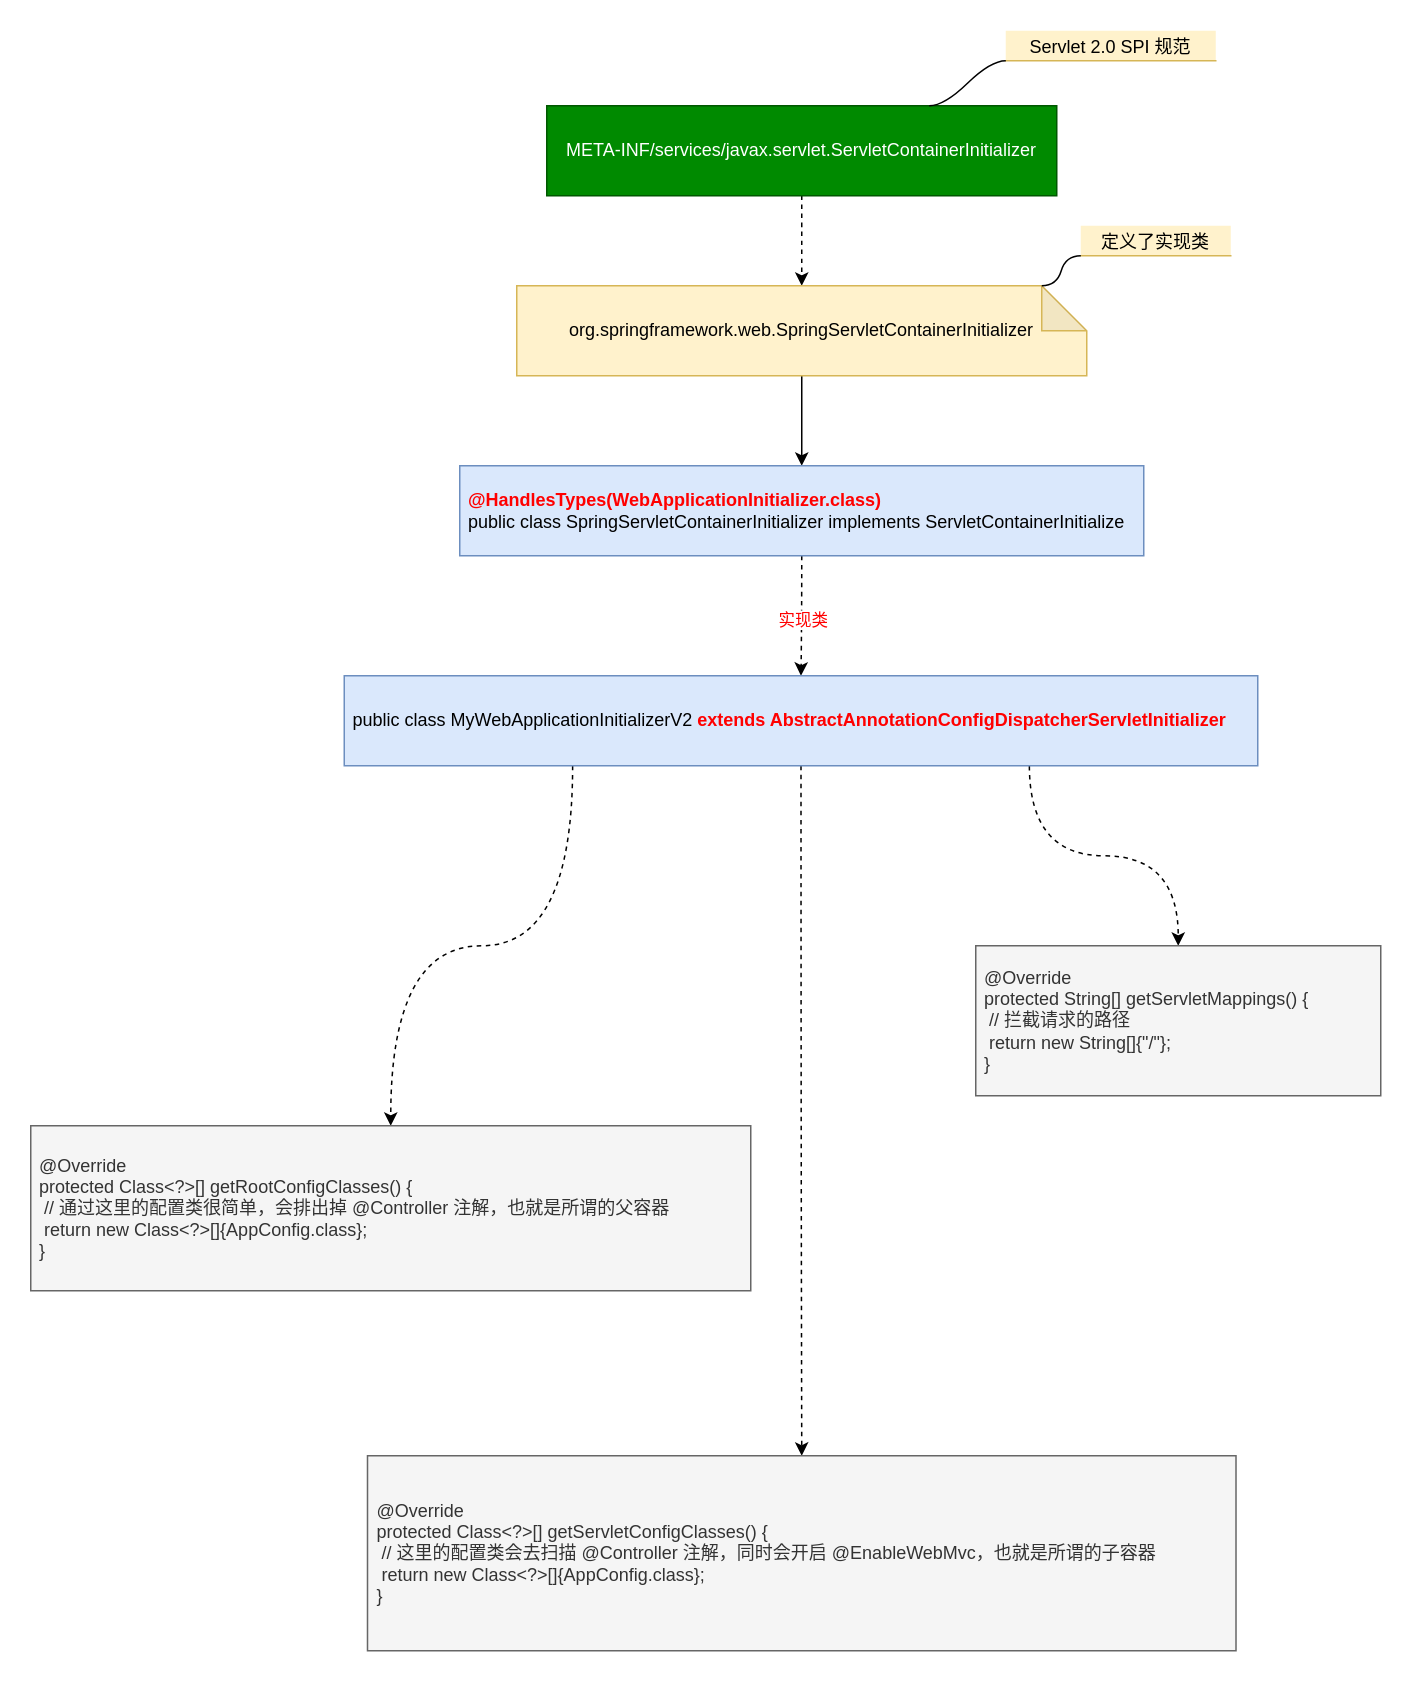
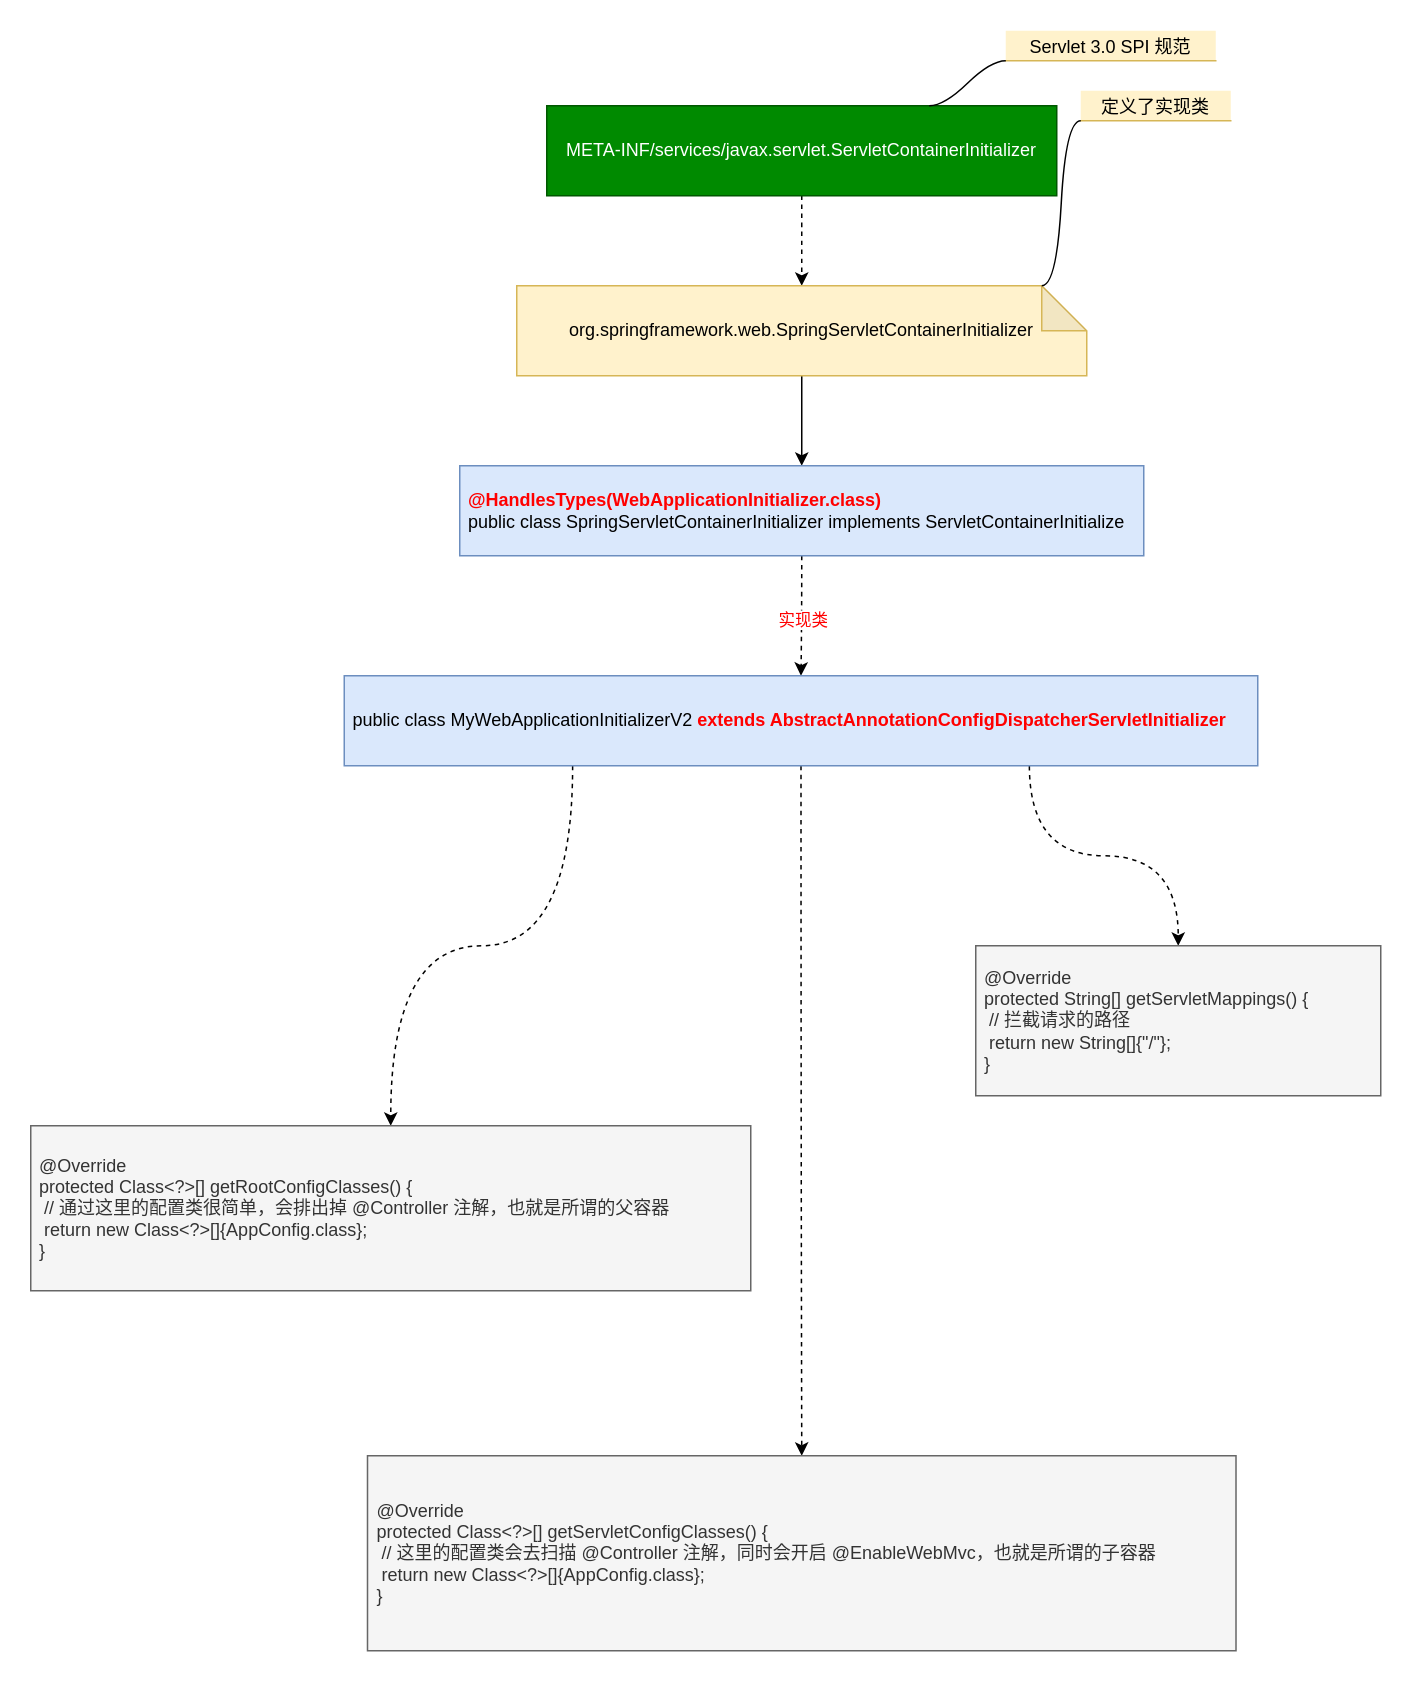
node "Servlet 2.0 SPI 规范": label "Servlet 2.0 SPI 规范" -> "Servlet 3.0 SPI 规范"
node "定义了实现类": moved (1156, 241) -> (1156, 106)
